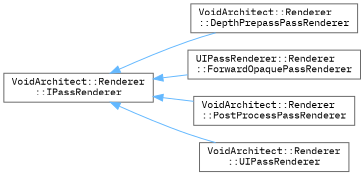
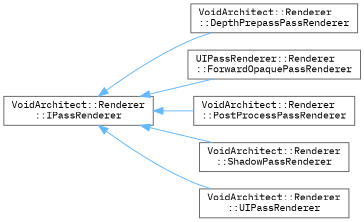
node "VoidArchitect::Renderer ::ShadowPassRenderer": added
